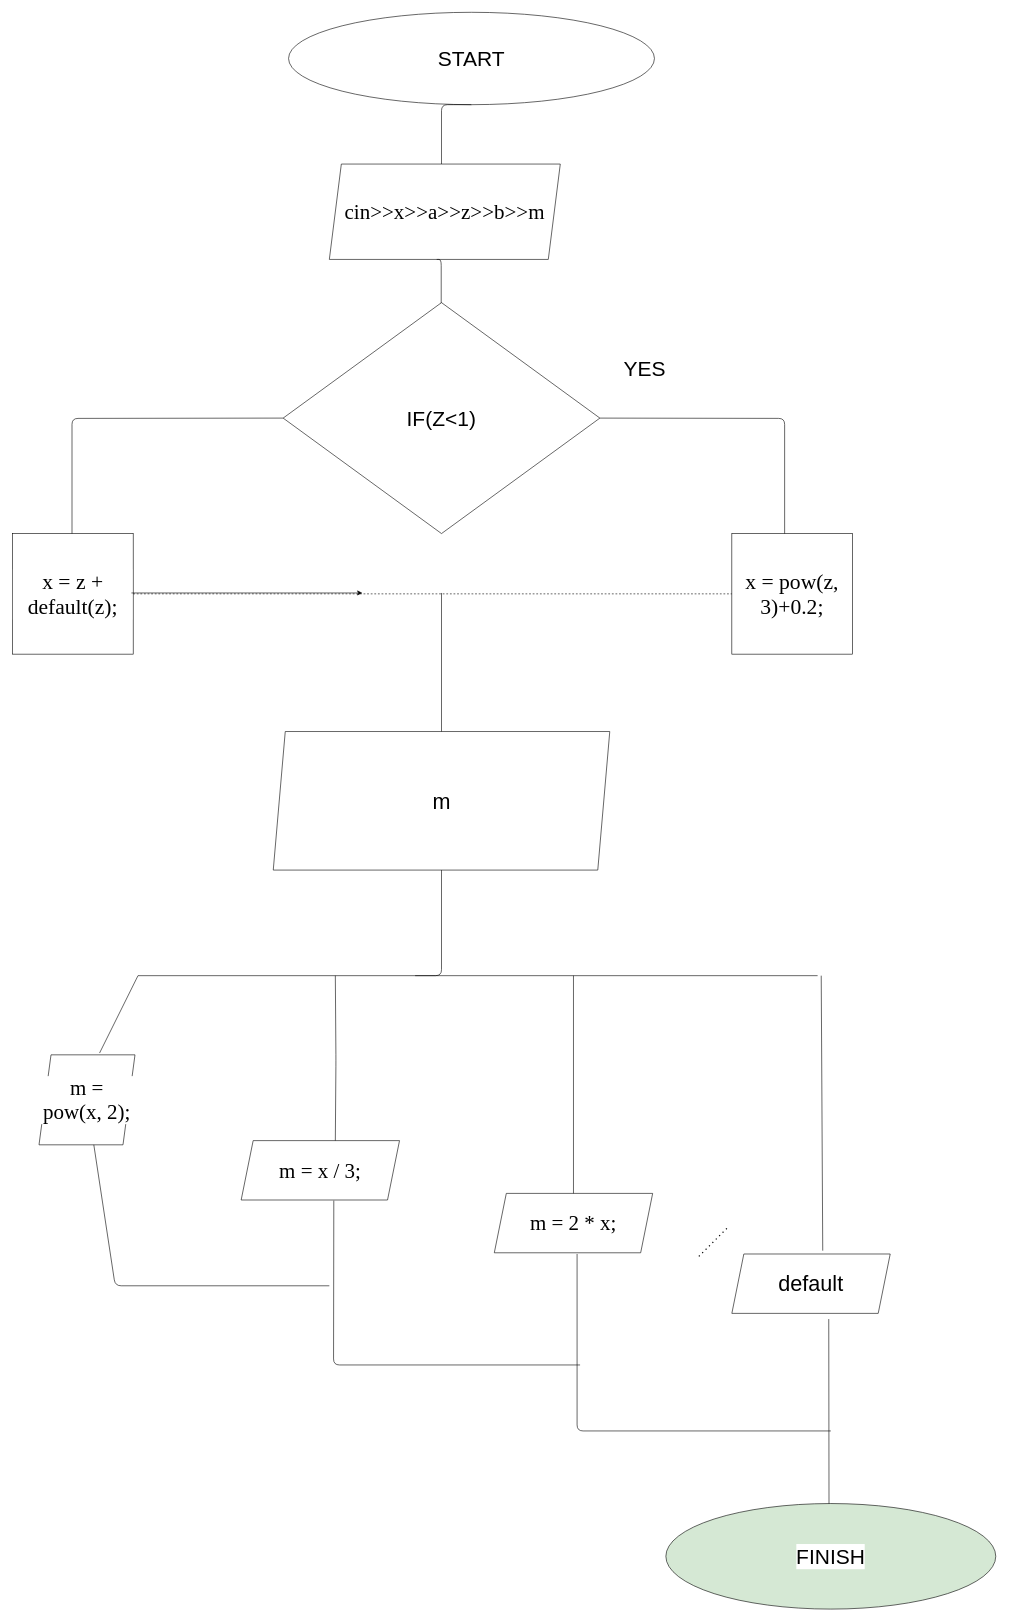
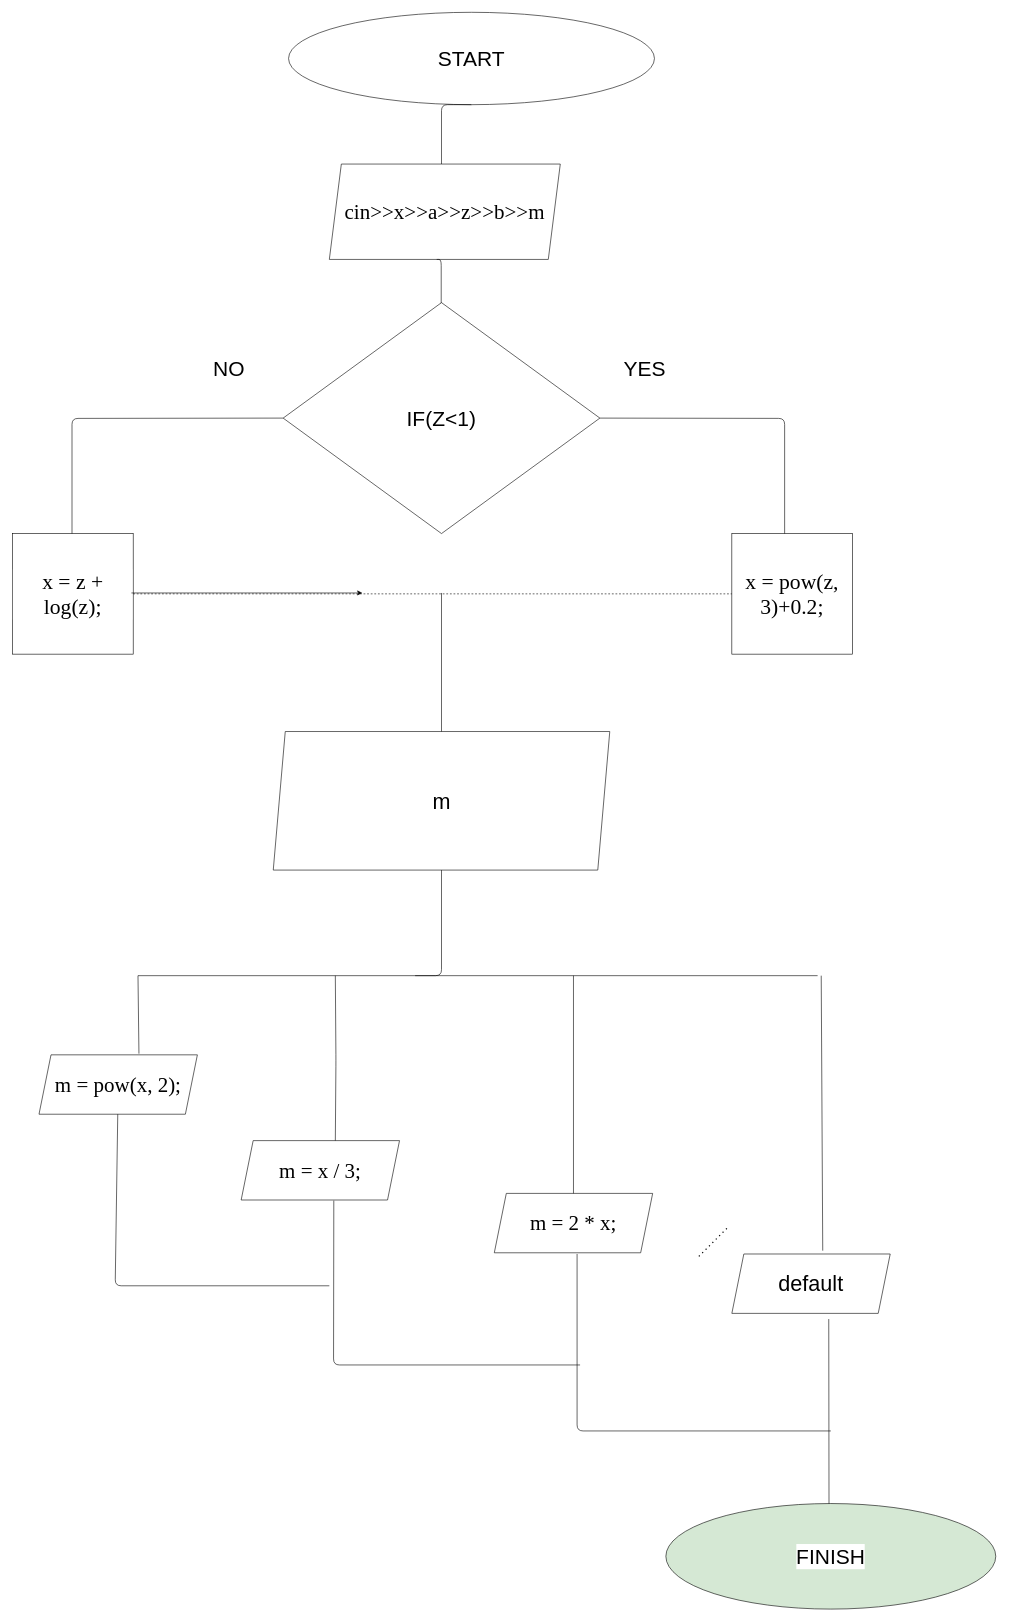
node "NO": added
node "x = z + default(z);": label "x = z + default(z);" -> "x = z + log(z);"
node "m = pow(x, 2);": size 96x90 -> 158x59
